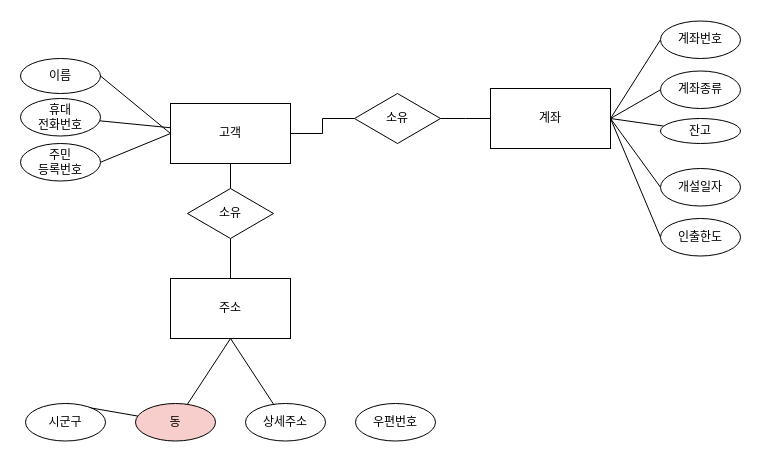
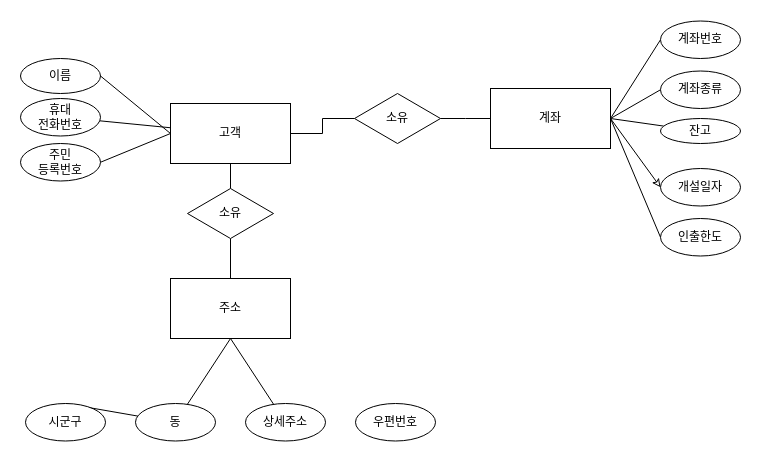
edge "계좌" -- "개설일자": arrowhead none -> classic
node "동": fillcolor #f8cecc -> #ffffff
